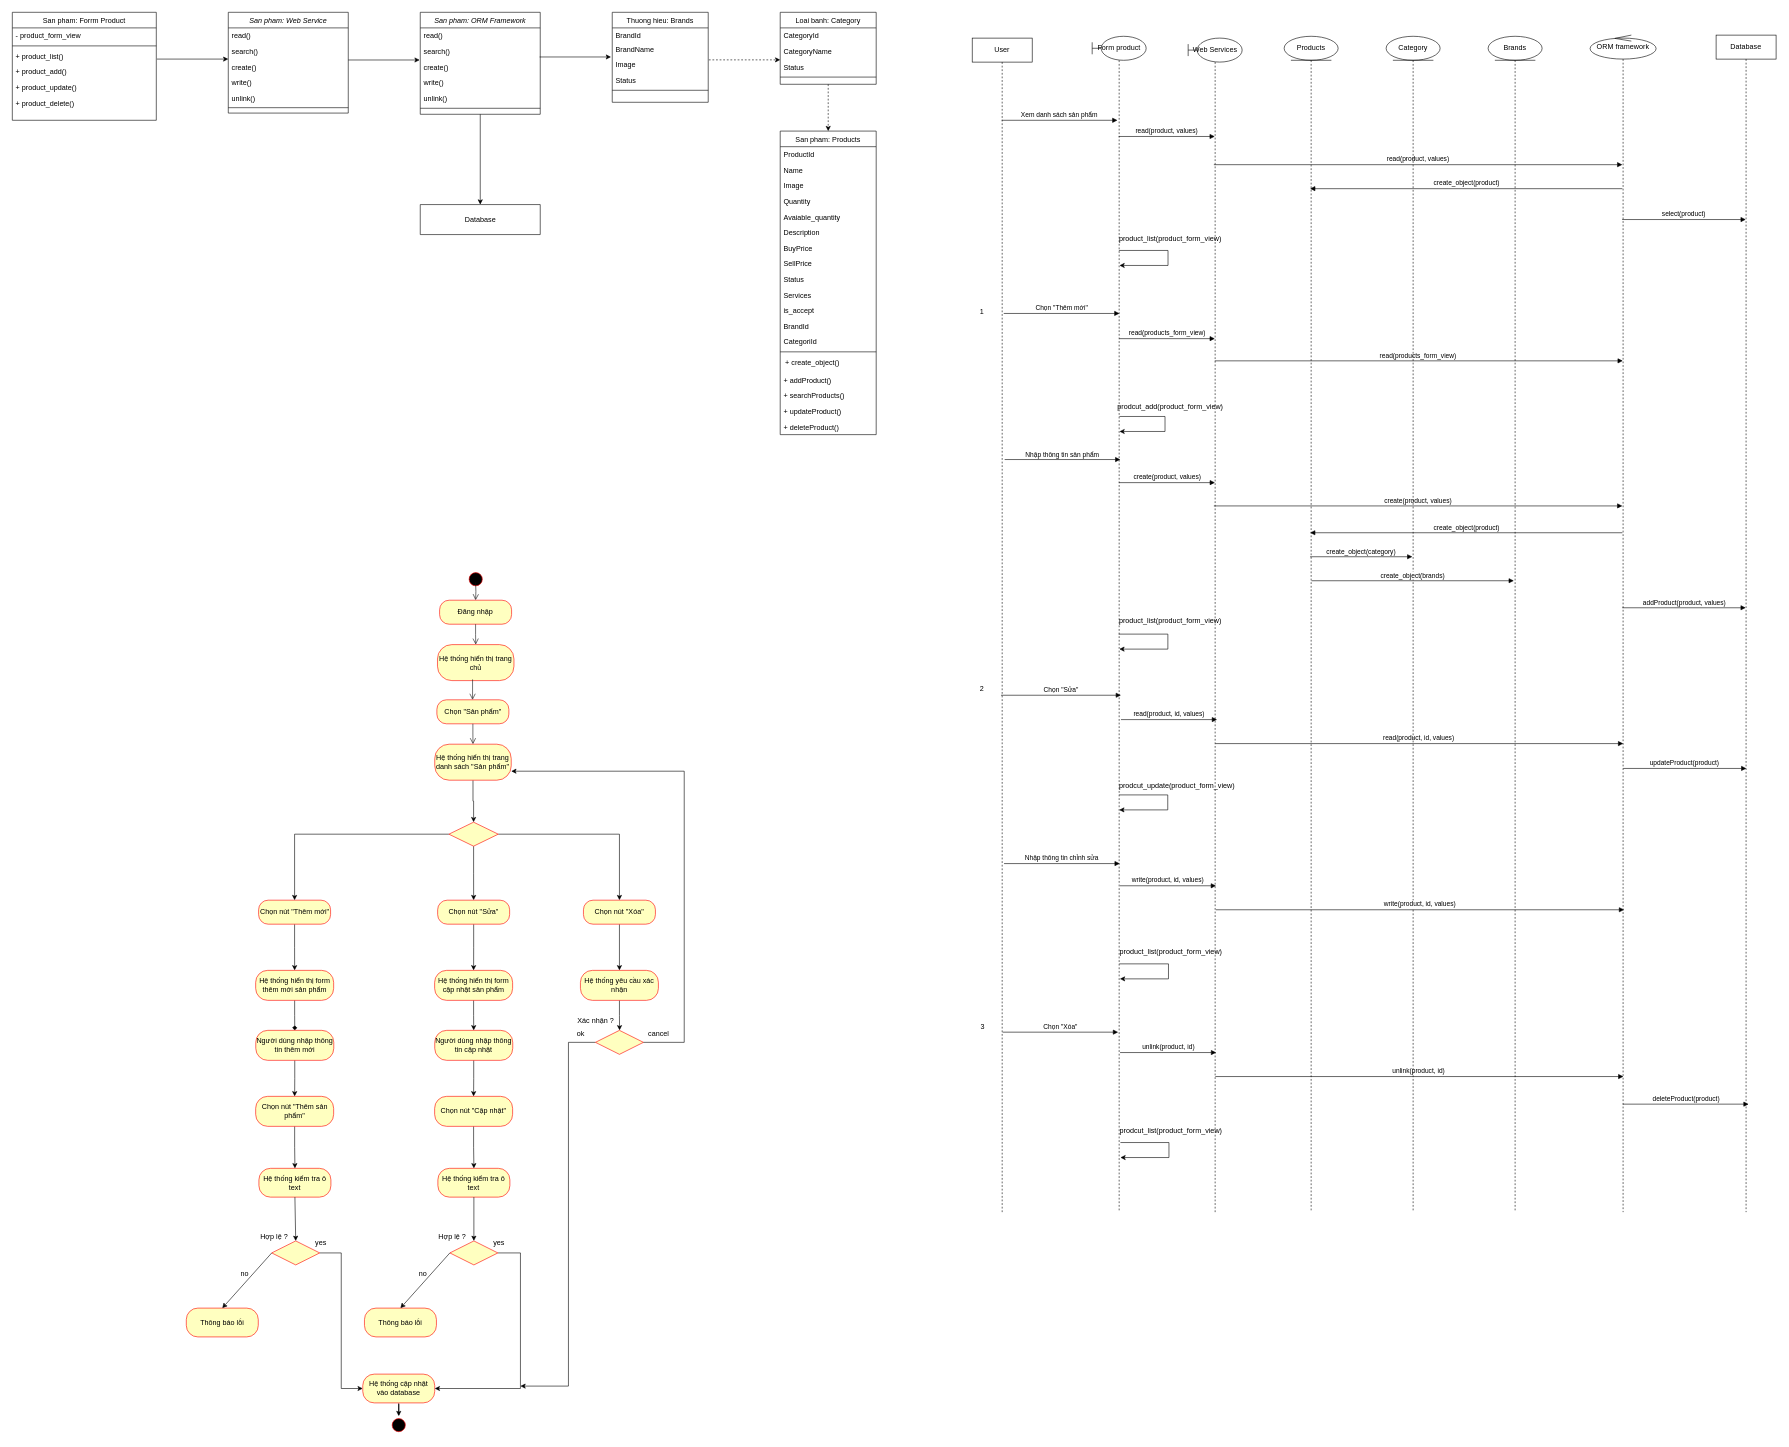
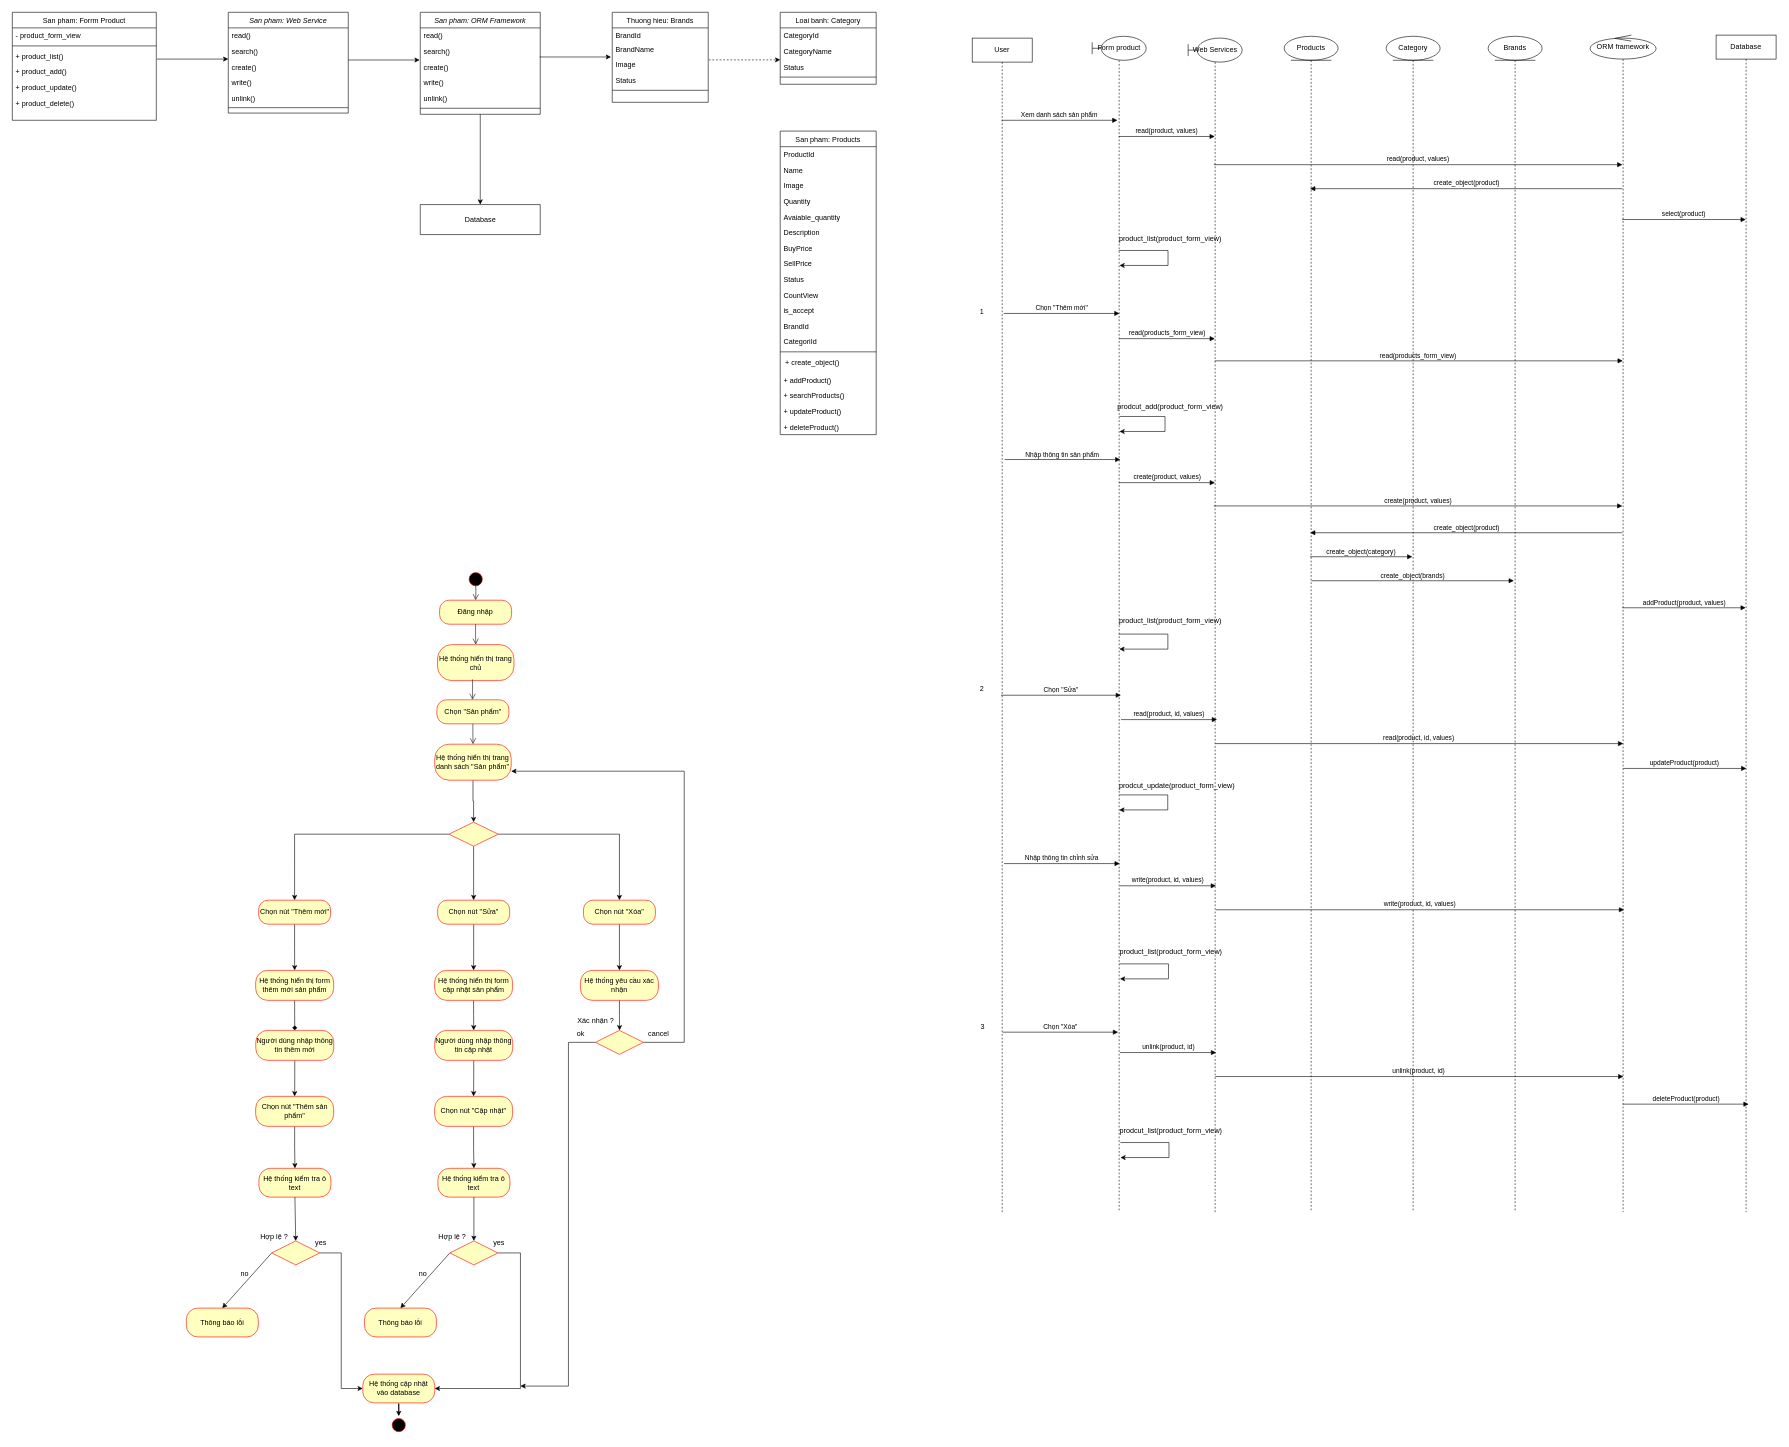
edge "Loai banh: Category" -> "San pham: Products": removed
node "Services": label "Services" -> "CountView"
